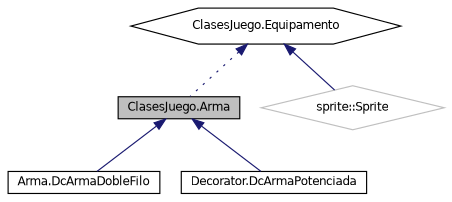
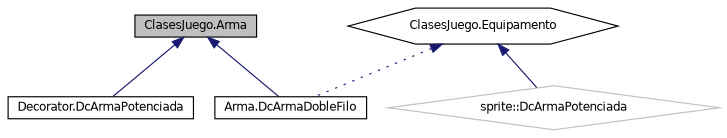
edge "ClasesJuego.Arma" -> "ClasesJuego.Equipamento": now "Arma.DcArmaDobleFilo" -> "ClasesJuego.Equipamento"
node "sprite::Sprite": label "sprite::Sprite" -> "sprite::DcArmaPotenciada"
